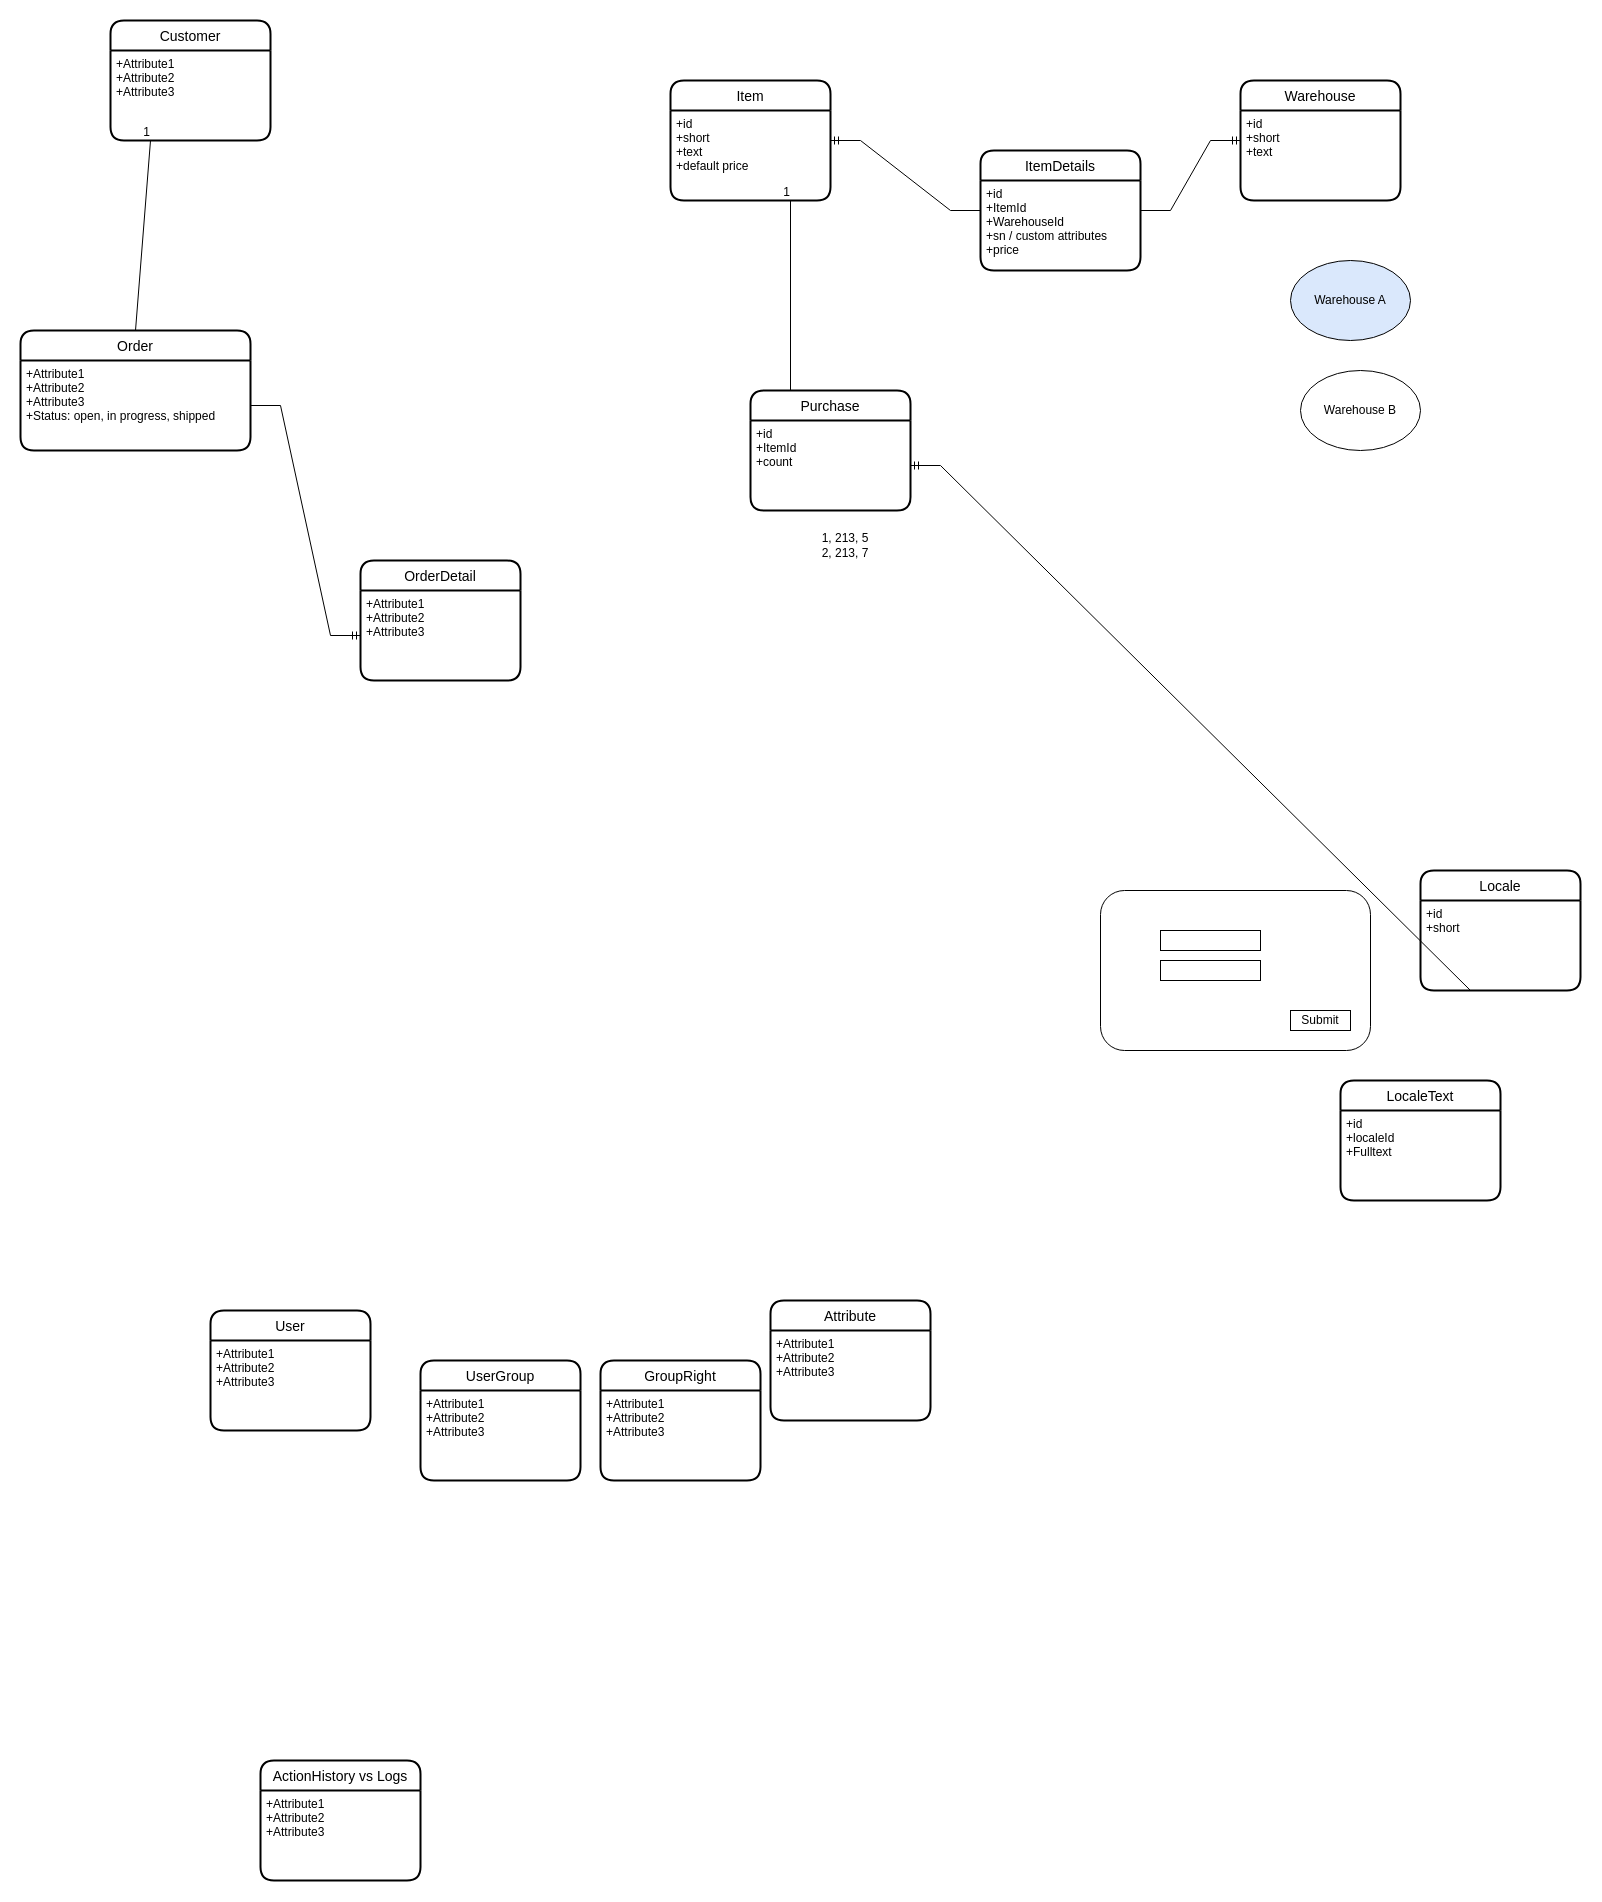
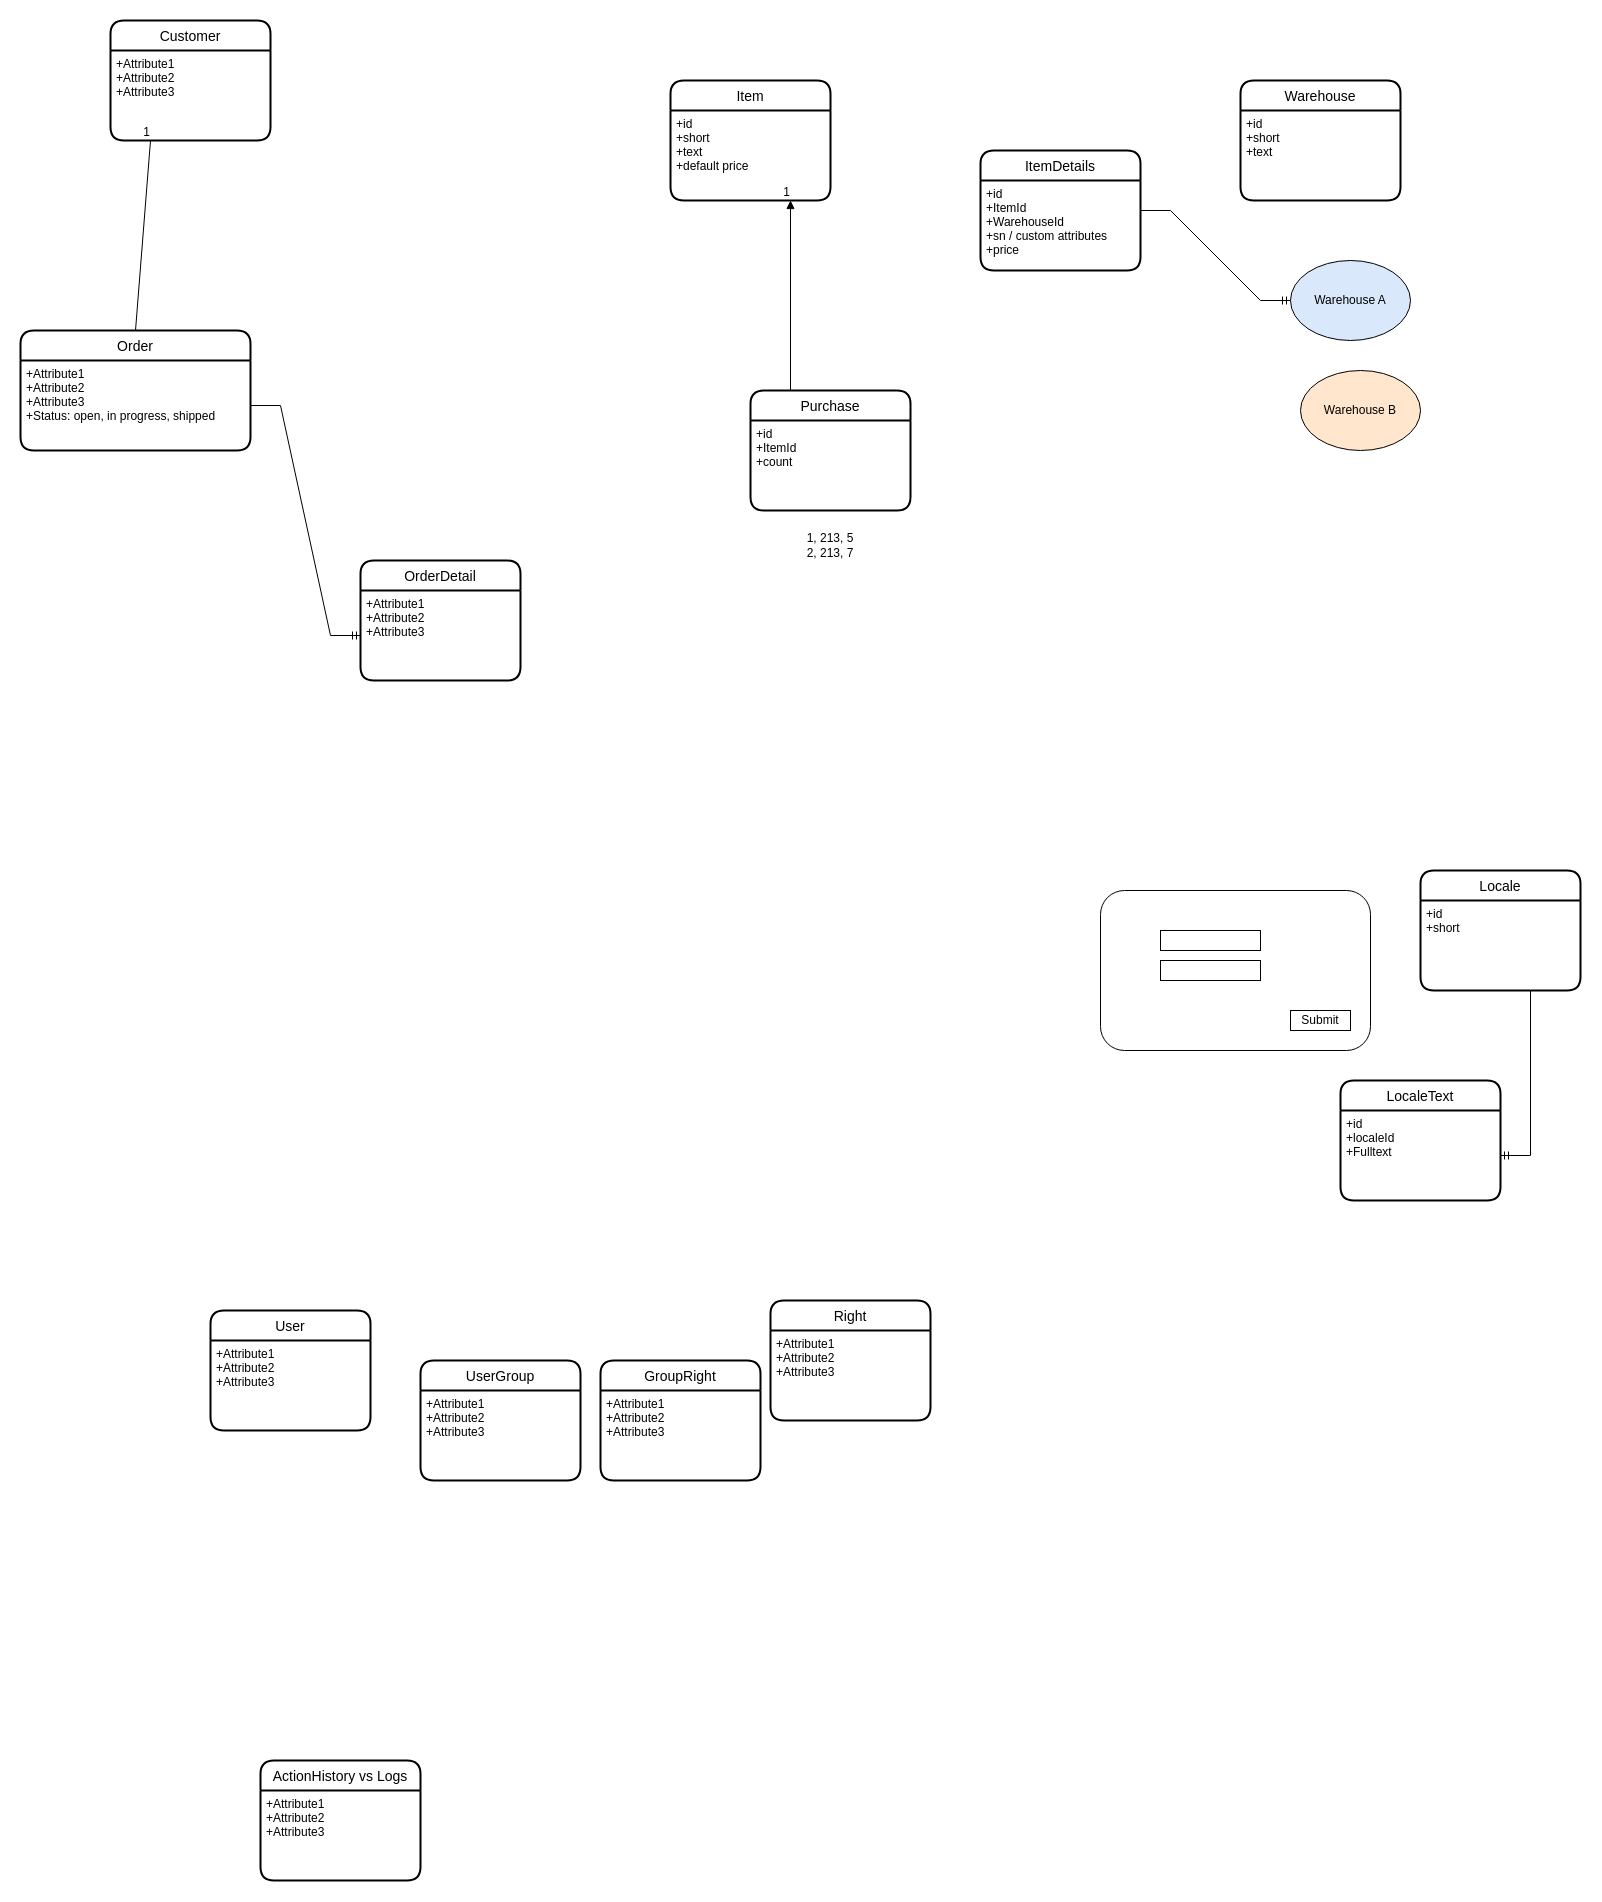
edge "ItemDetails" -> "Warehouse": now "ItemDetails" -> "Warehouse A"
edge "ItemDetails" -> "Item": removed
edge "+id +short +text +default price" -- "Purchase": arrowhead none -> block
node "Warehouse B": fillcolor #ffffff -> #ffe6cc
node "1, 213, 5 2, 213, 7": moved (846, 546) -> (831, 546)
edge "+id +short" -> "+id +ItemId +count": now "+id +short" -> "+id +localeId +Fulltext"
node "Attribute": label "Attribute" -> "Right"
